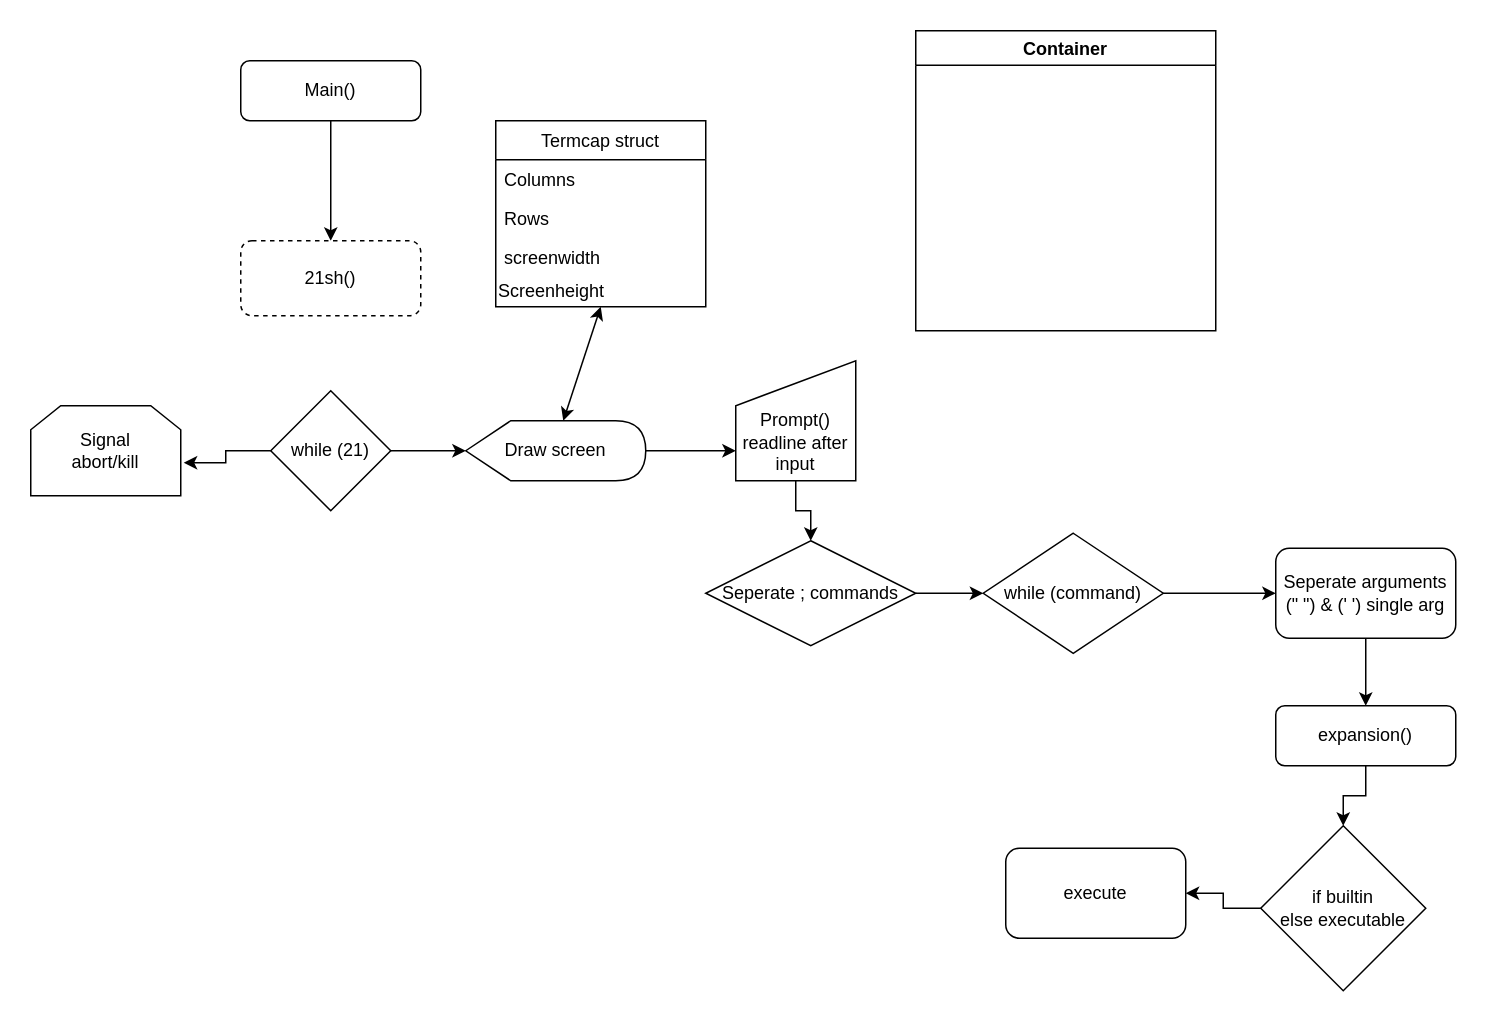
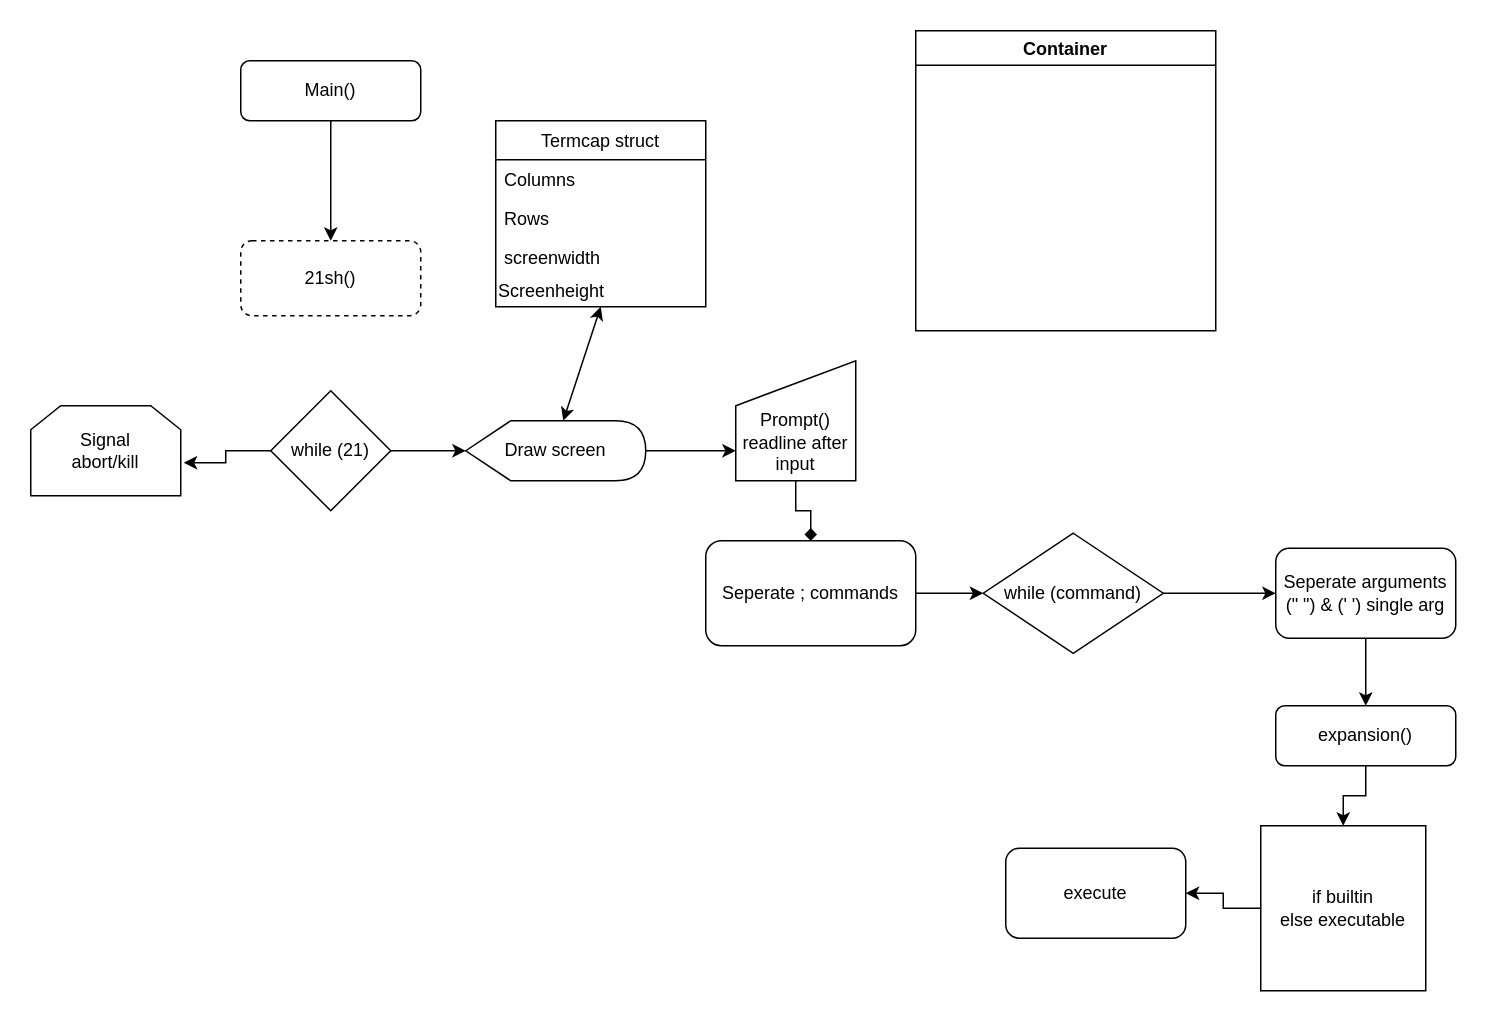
edge "Prompt() readline after input" -> "Seperate ; commands": arrowhead classic -> diamond
node "Seperate ; commands": shape diamond -> rounded rectangle
node "if builtin else executable": shape diamond -> rectangle
